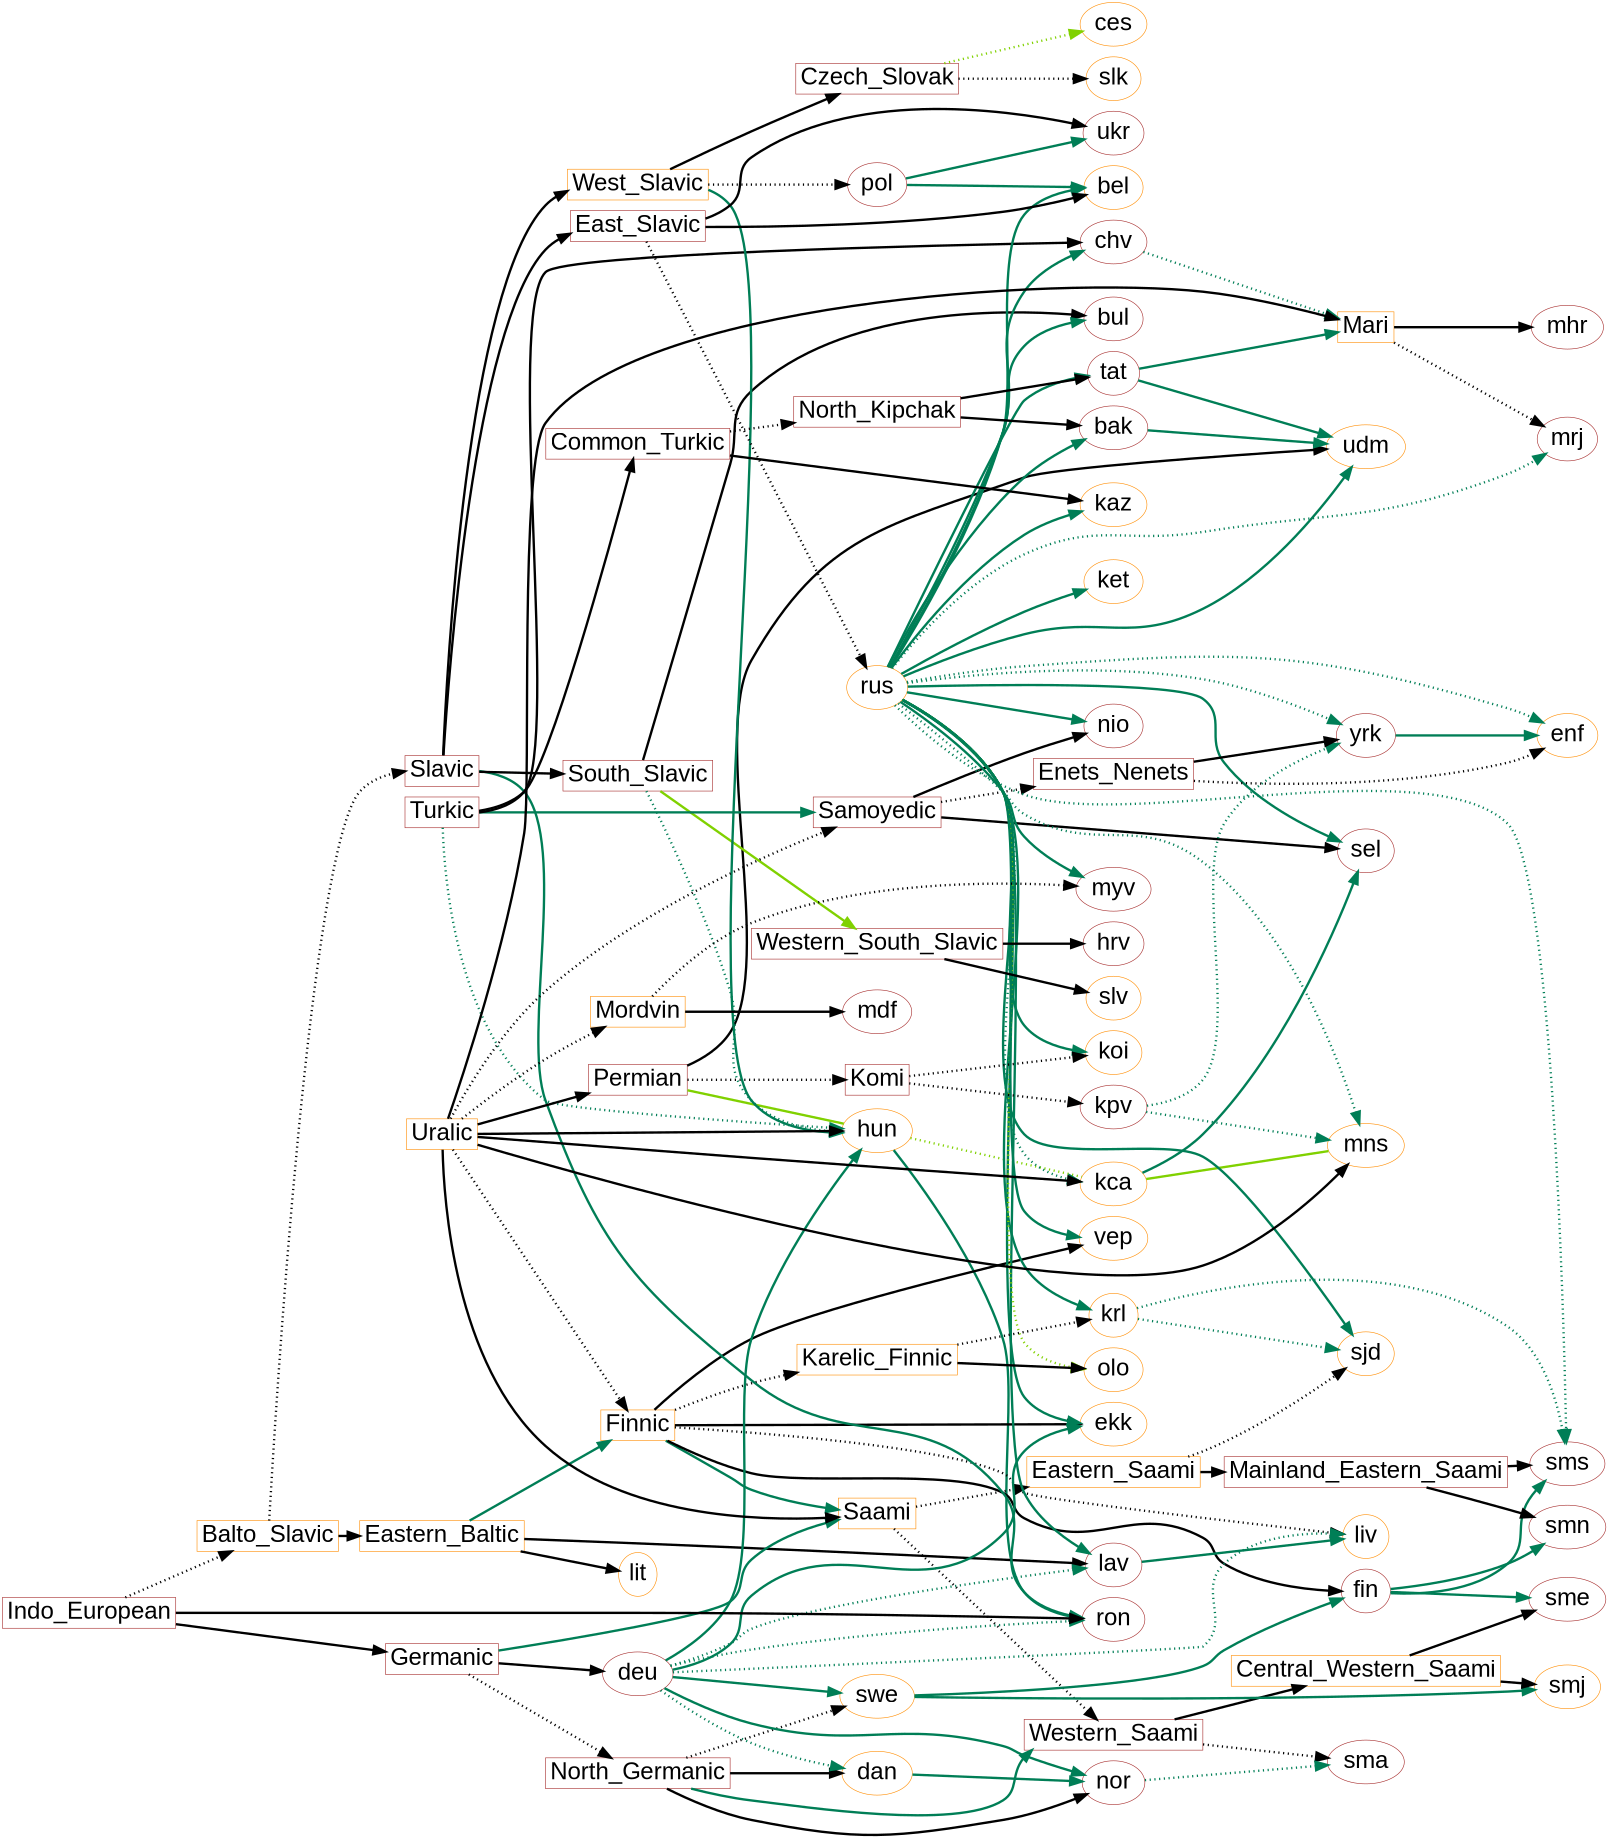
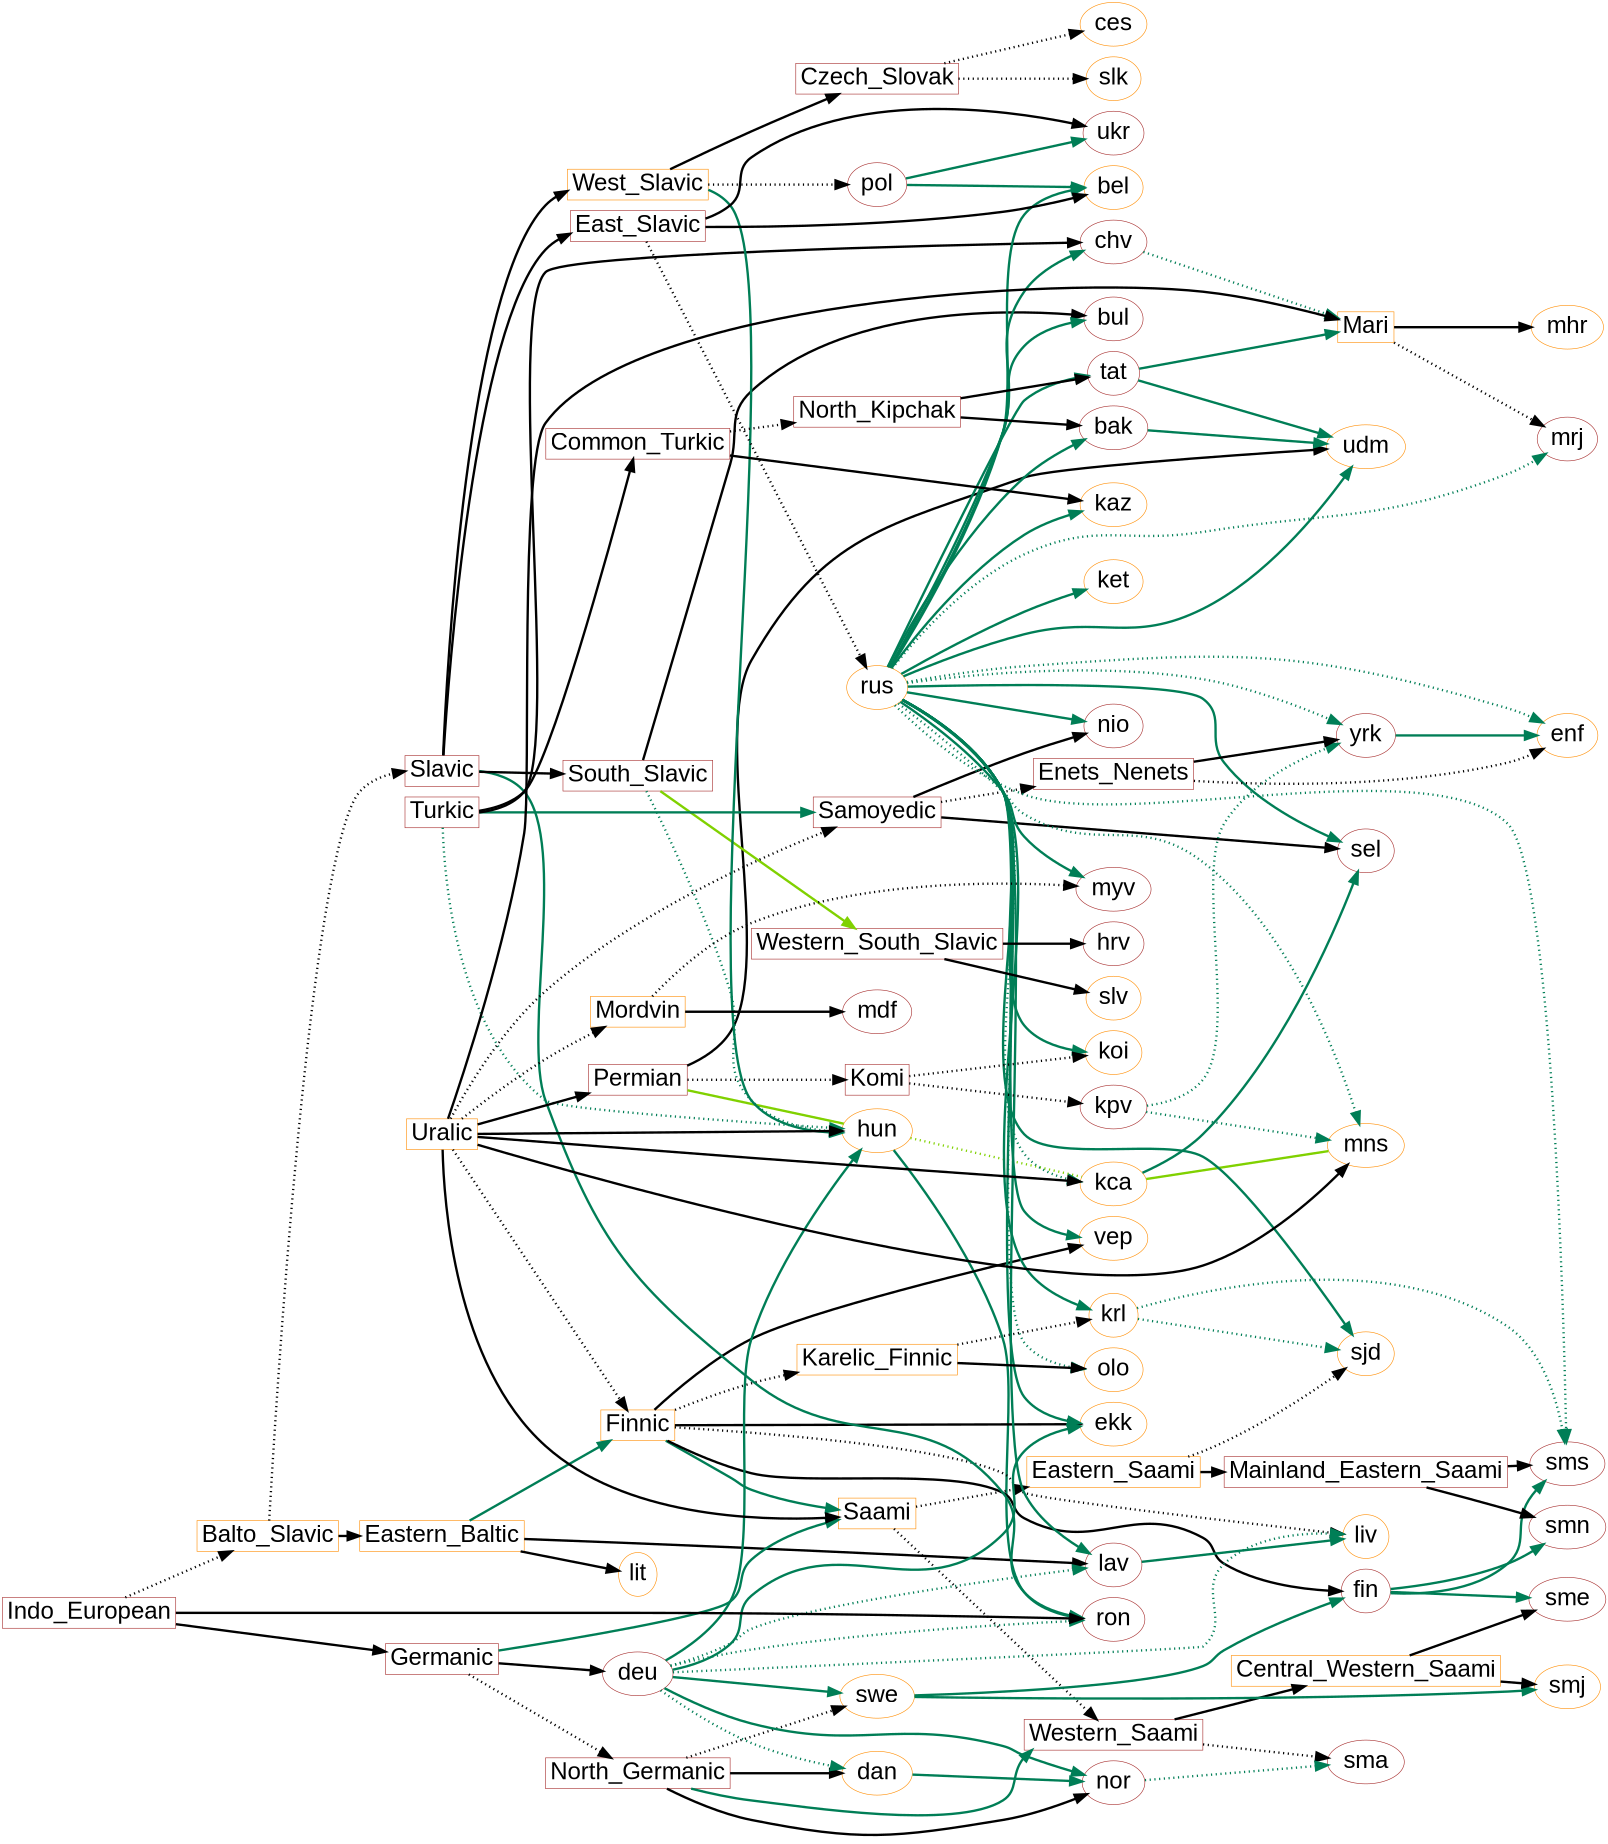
edge "Czech_Slovak" -> "ces": color #80d100ff -> #000000ff
node "mhr": color brown -> darkorange
edge "rus" -> "olo": color #80d100ff -> #007e56ff
